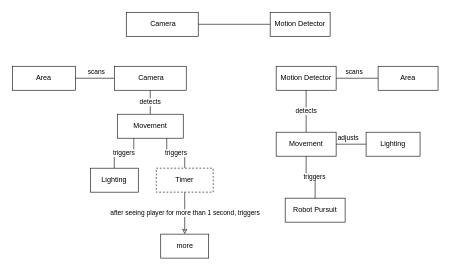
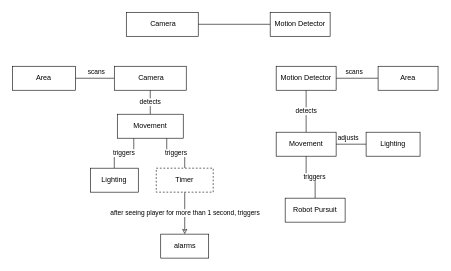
node "more": label "more" -> "alarms"
